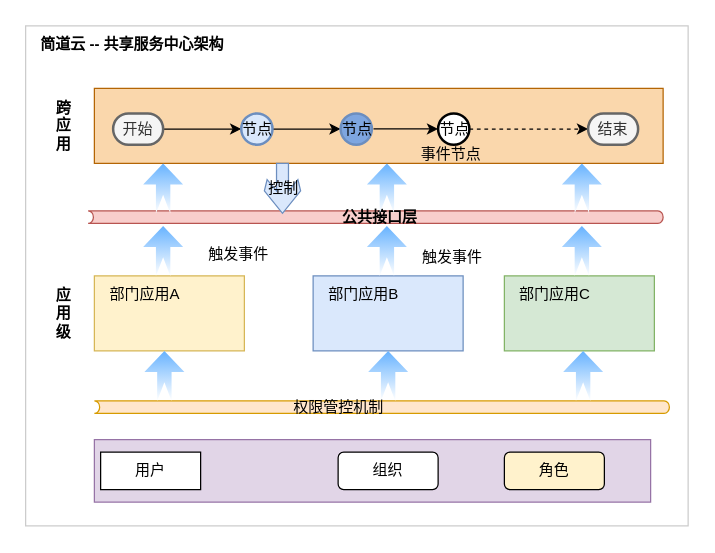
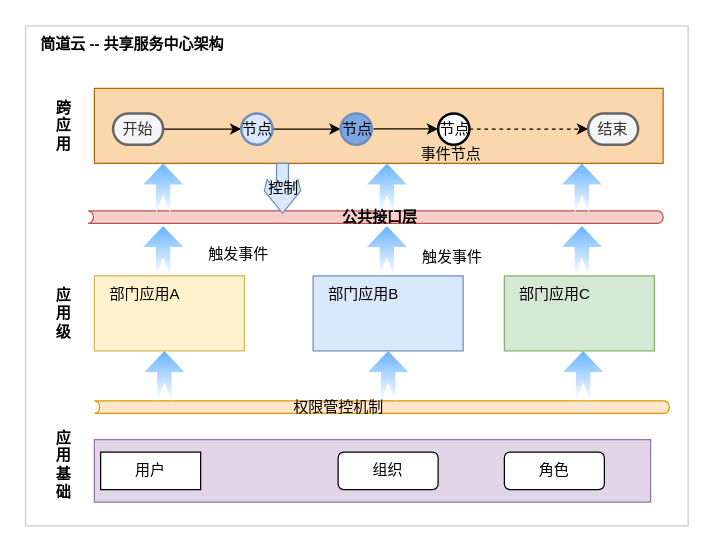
node "应 用 基 础": added
node "角色": fillcolor #fff2cc -> #ffffff
